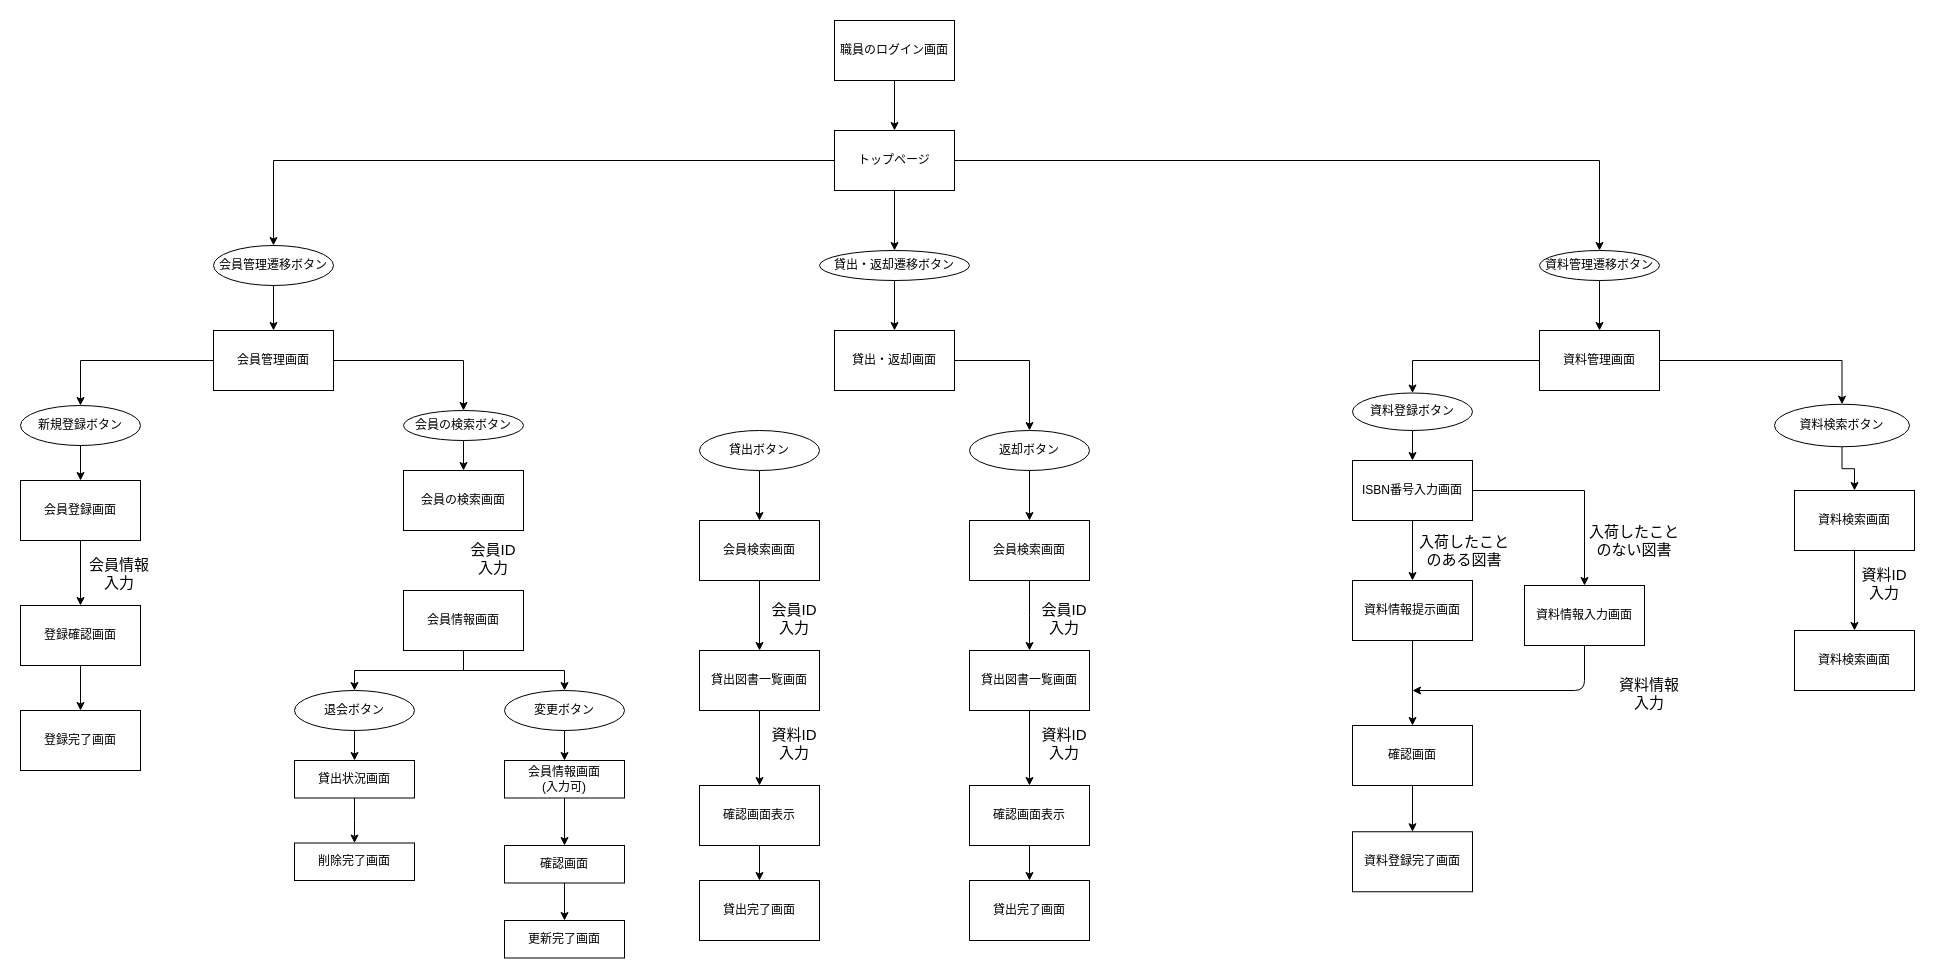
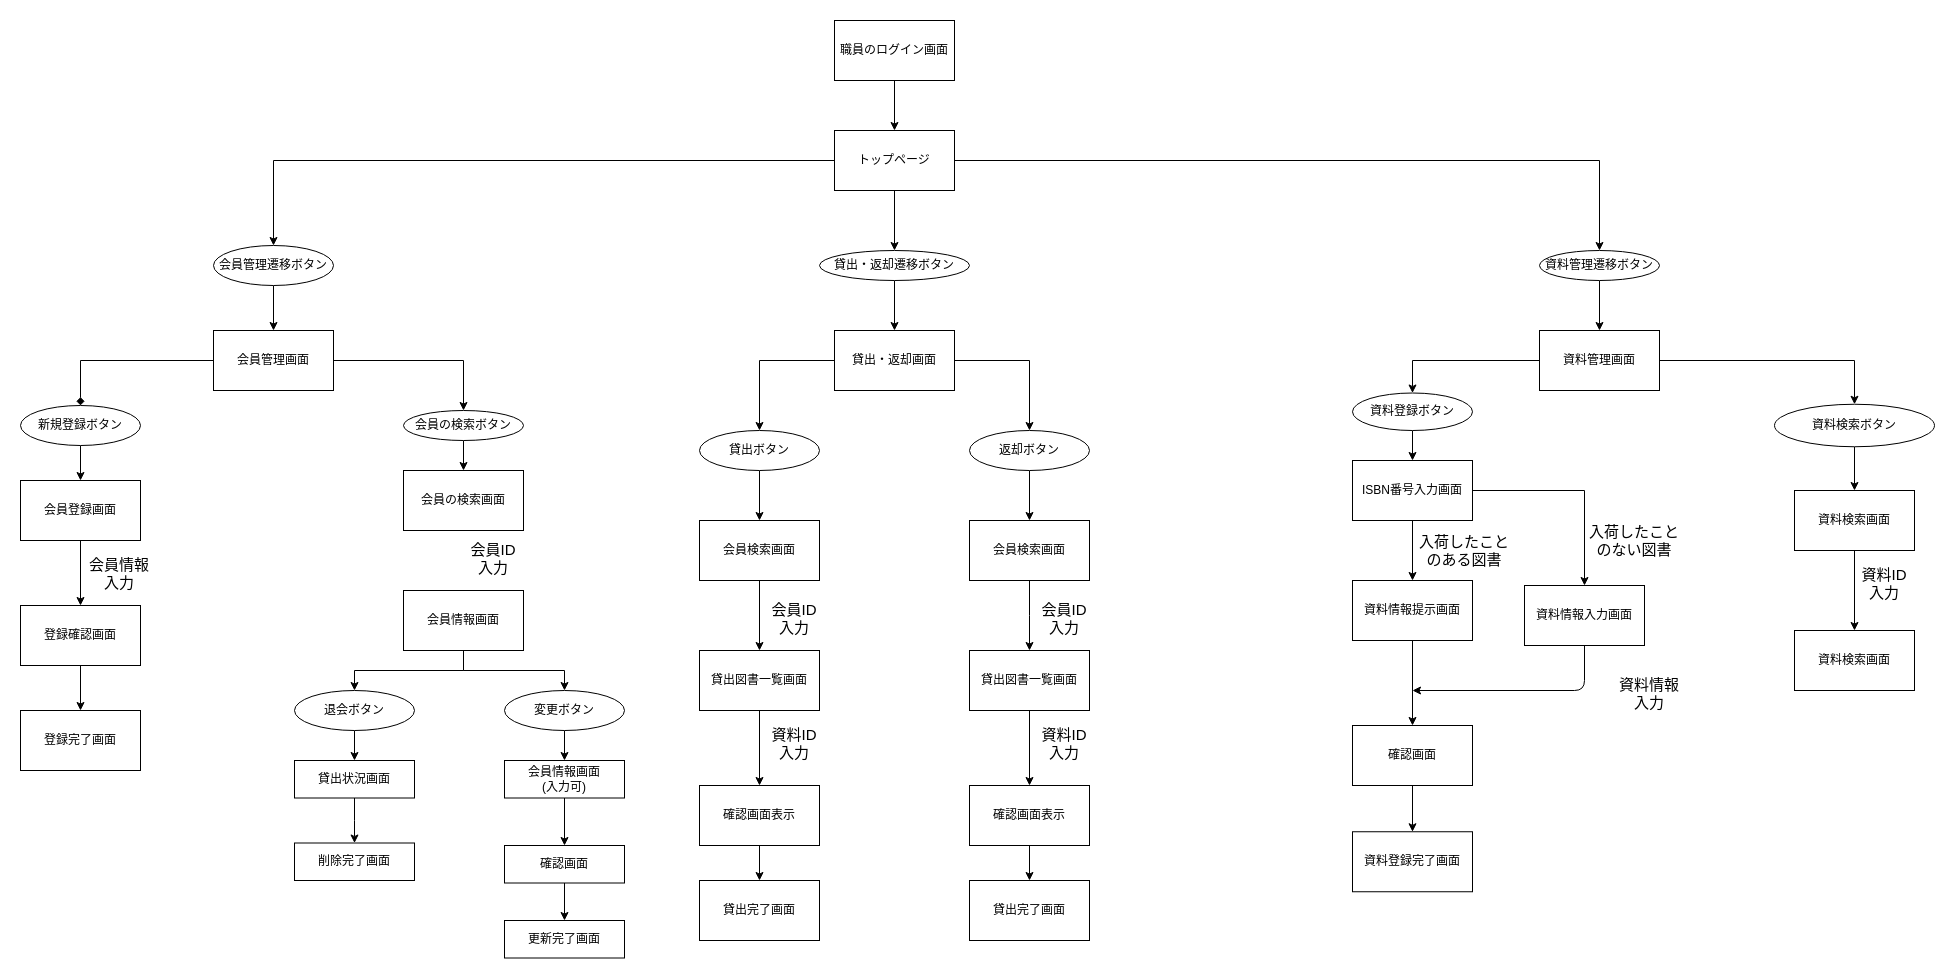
edge "貸出・返却画面" -> "貸出ボタン": added
edge "会員管理画面" -> "新規登録ボタン": arrowhead classic -> diamond
node "資料検索ボタン": size 135x43 -> 160x43
